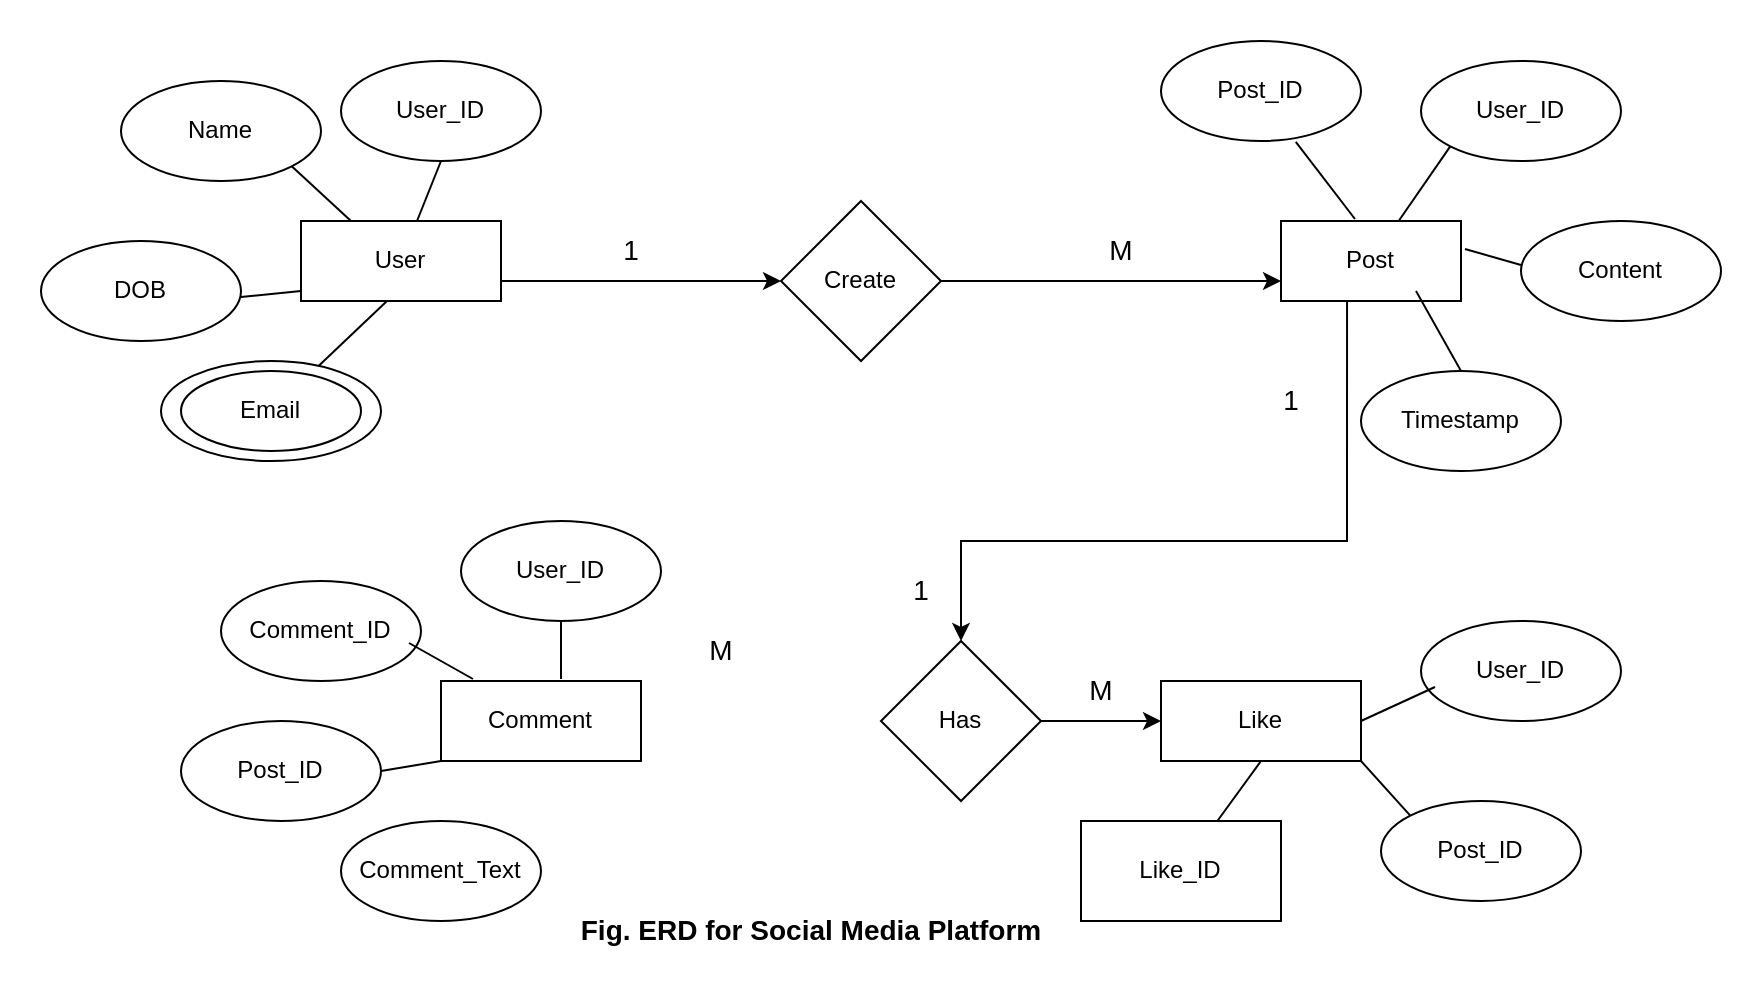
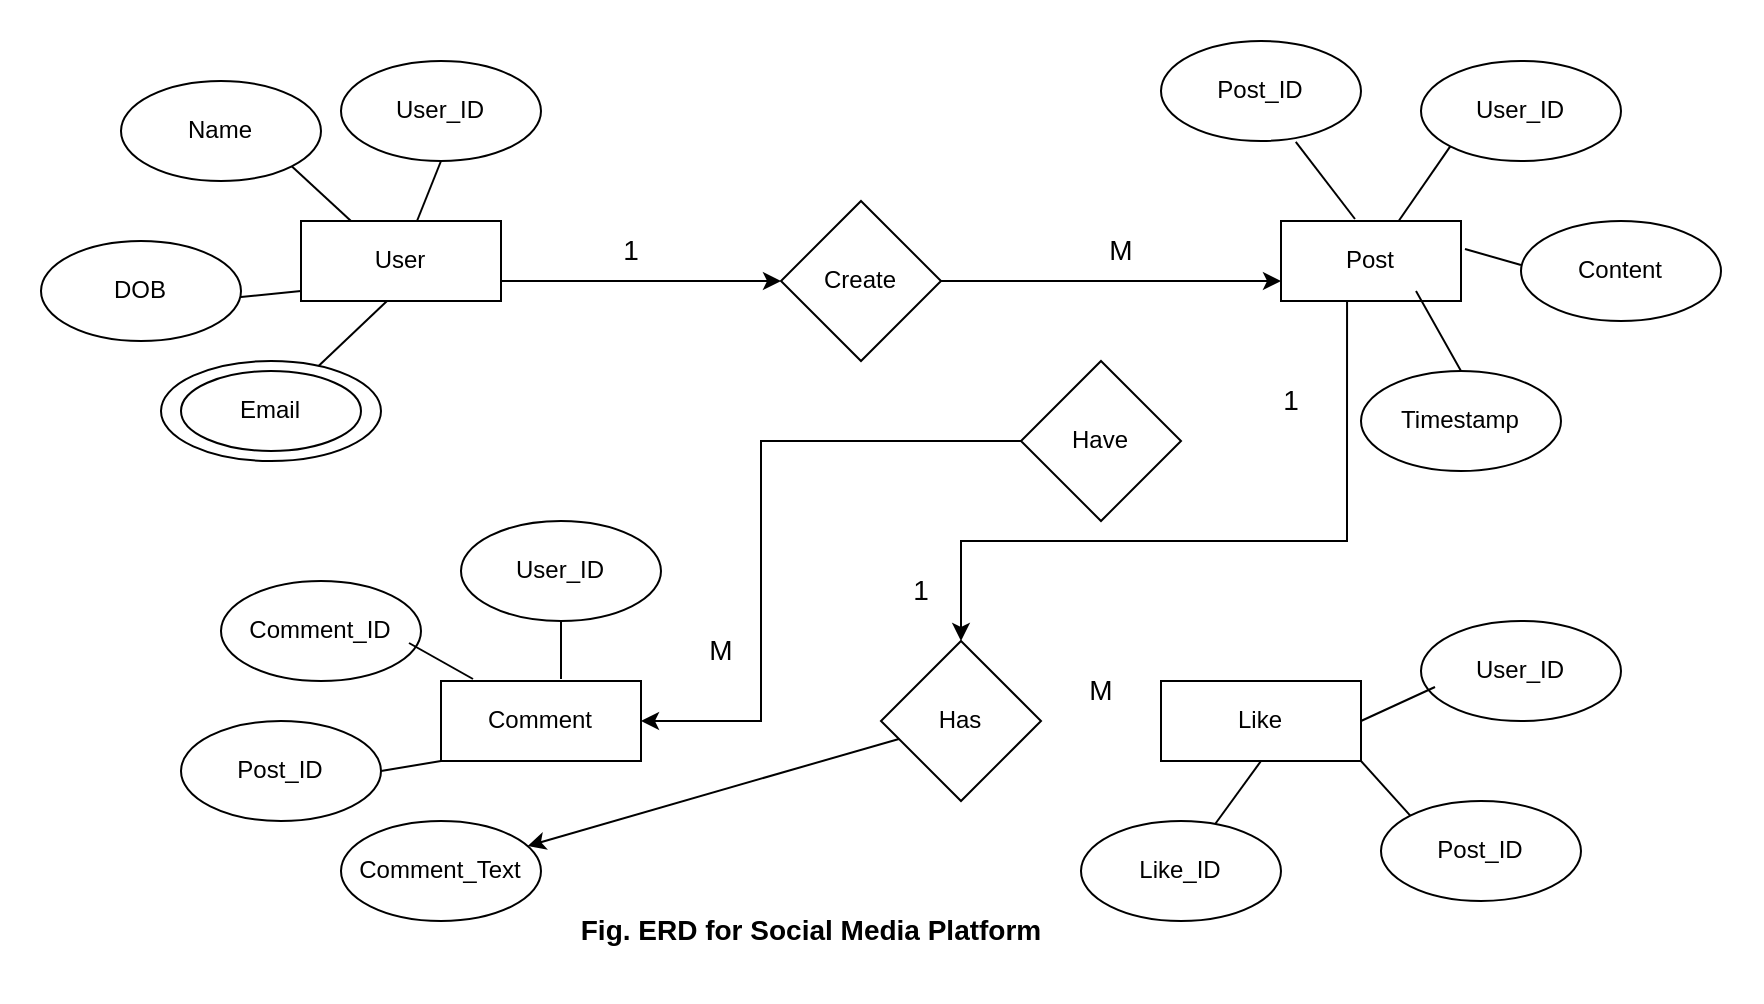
node "Have": added
edge "Have" -> "Comment": added
edge "Has" -> "Like": now "Has" -> "Comment_Text"
node "Like_ID": shape rectangle -> ellipse
